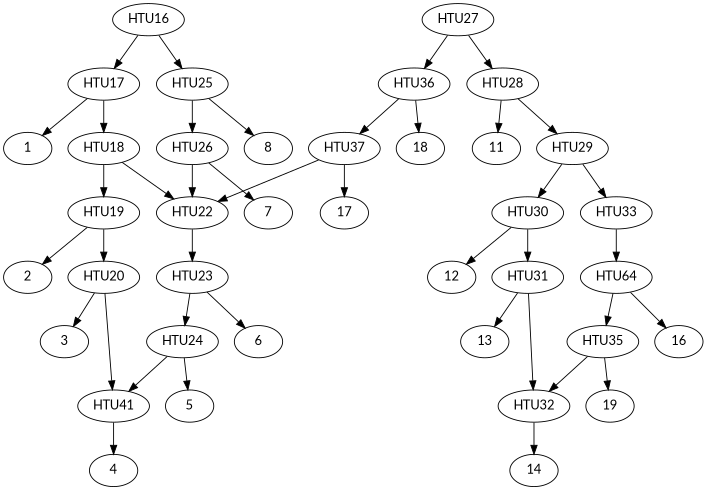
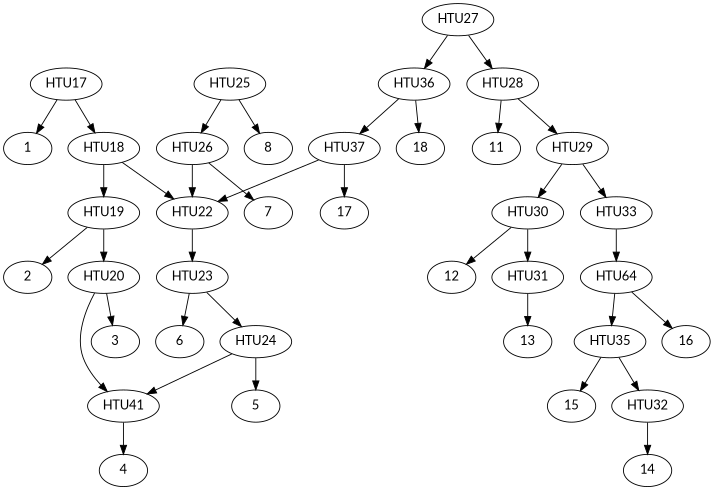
node "HTU16": removed
edge "HTU31" -> "HTU32": removed
node "19": label "19" -> "15"
